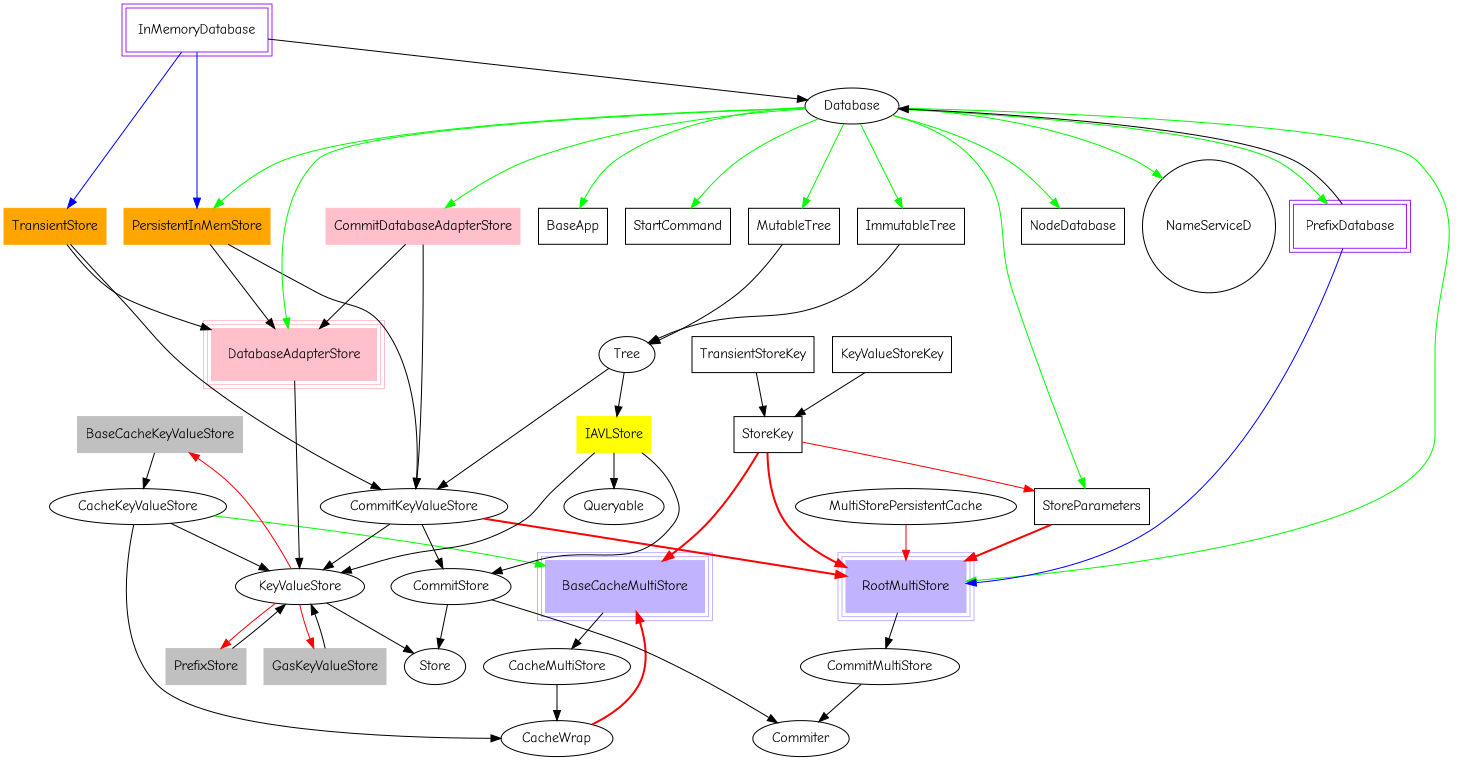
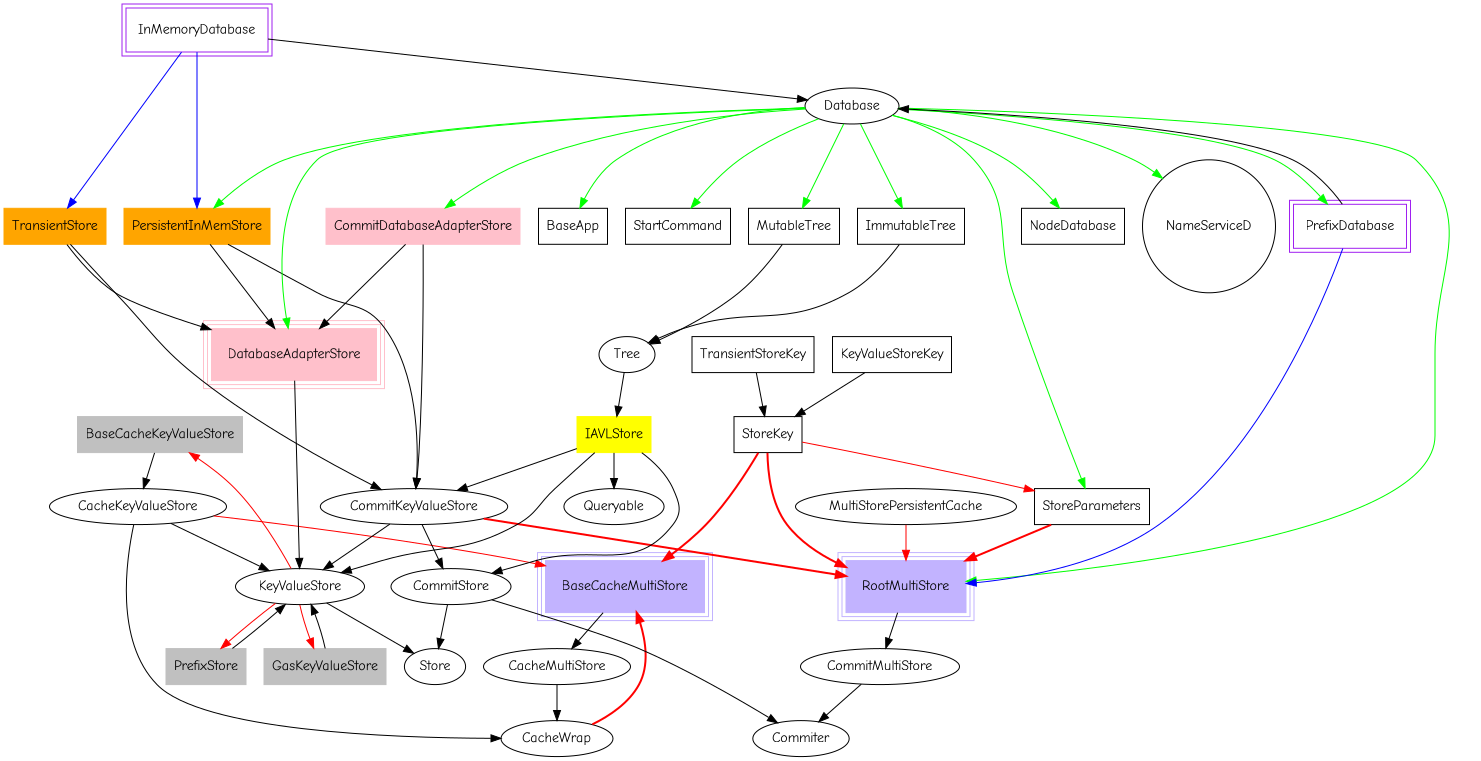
edge "Tree" -> "CommitKeyValueStore": now "IAVLStore" -> "CommitKeyValueStore"
edge "CacheKeyValueStore" -> "BaseCacheMultiStore": color green -> red
